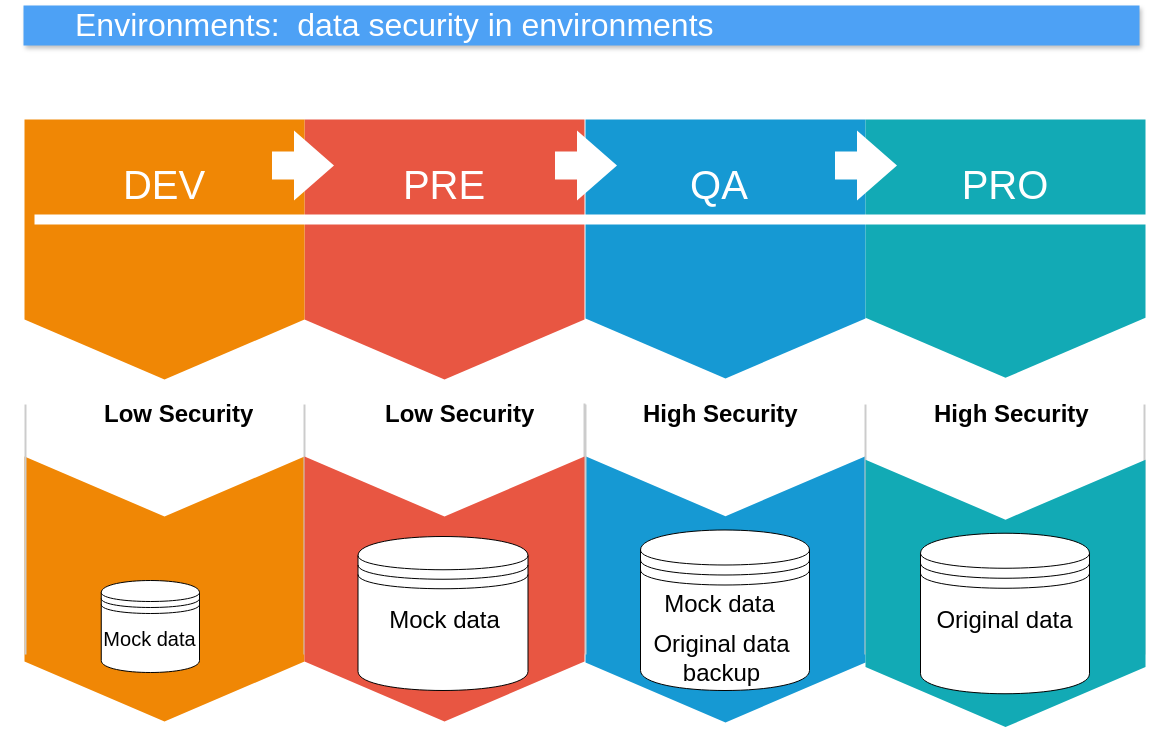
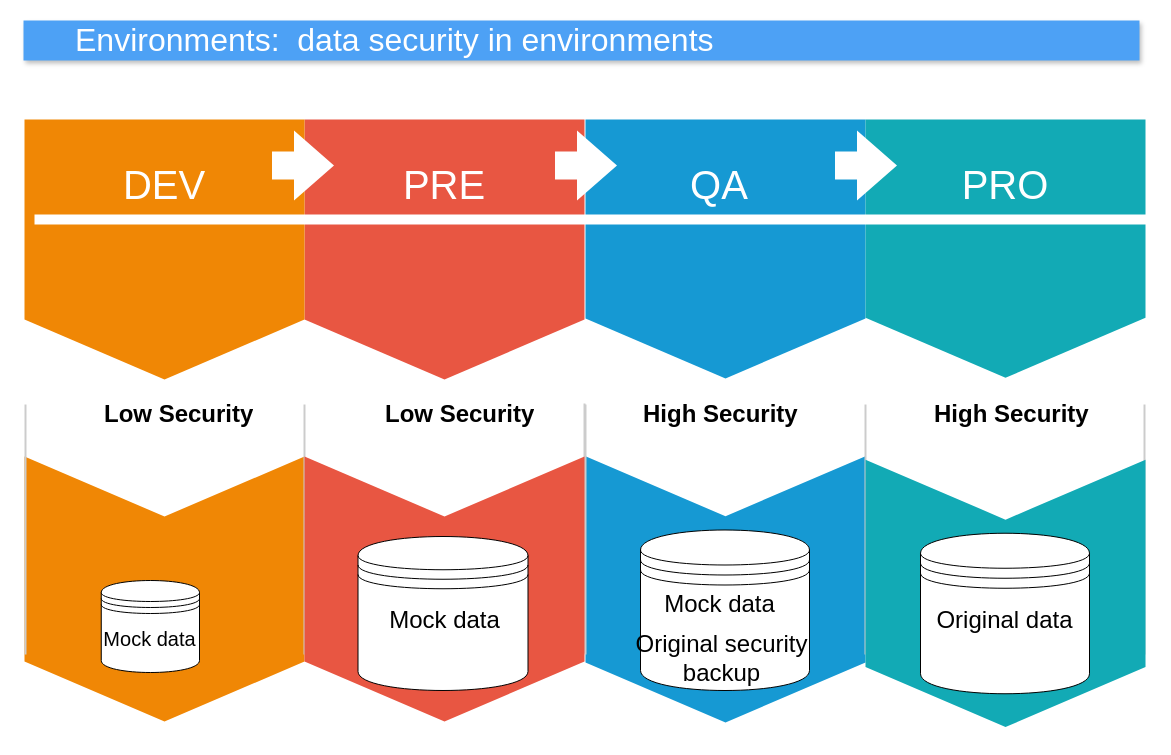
node "Environments: data security in environments": moved (582, 26) -> (582, 41)
node "Original data backup": label "Original data backup" -> "Original security backup"
